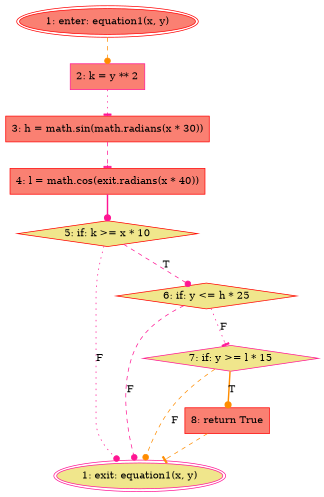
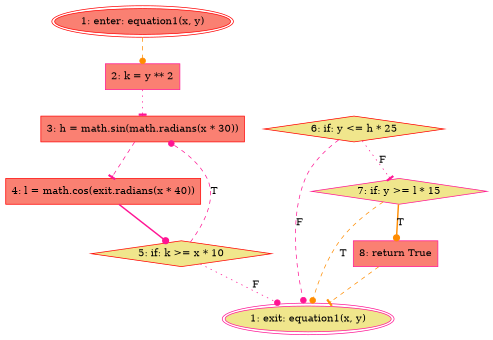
edge "5: if: k >= x * 10" -> "6: if: y <= h * 25": now "5: if: k >= x * 10" -> "3: h = math.sin(math.radians(x * 30))"
edge "7: if: y >= l * 15" -> "1: exit: equation1(x, y)": label "F" -> "T"
node "8: return True": color red -> deeppink
